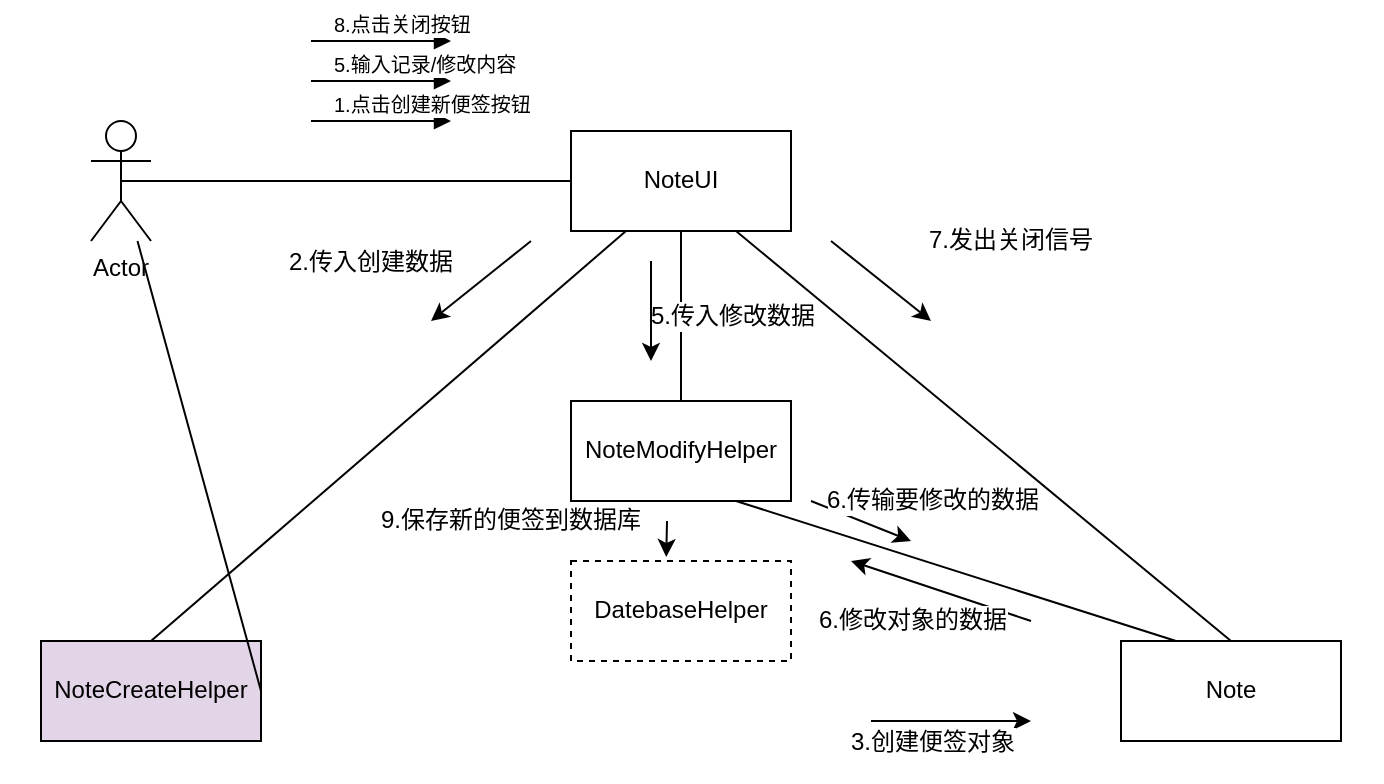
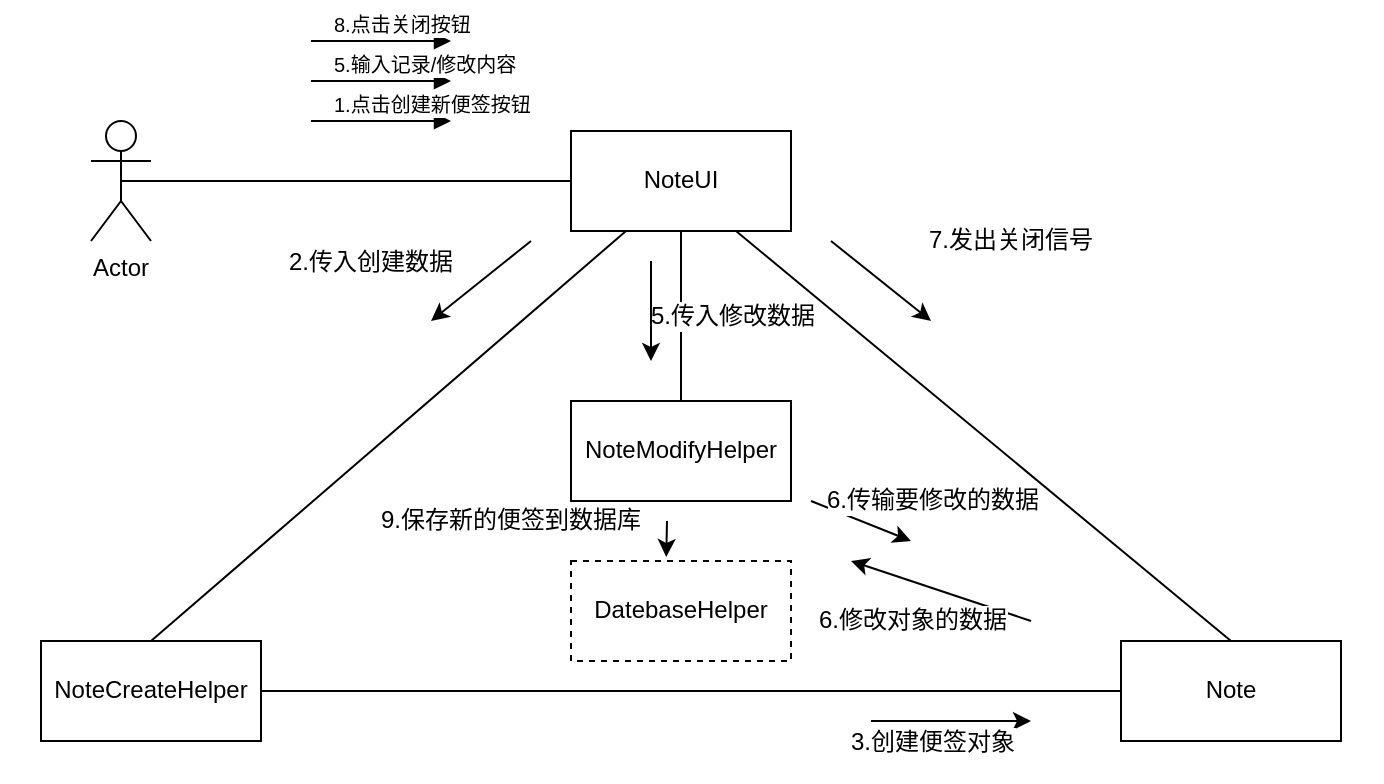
edge "Actor" -- "NoteCreateHelper": now "Note" -- "NoteCreateHelper"
edge "NoteModifyHelper" -- "Note": removed
node "NoteCreateHelper": fillcolor #e1d5e7 -> #ffffff
